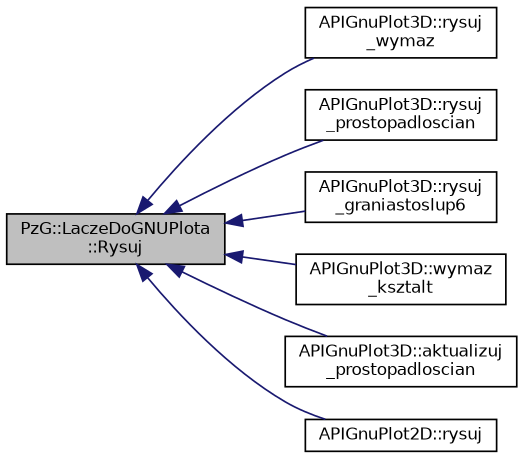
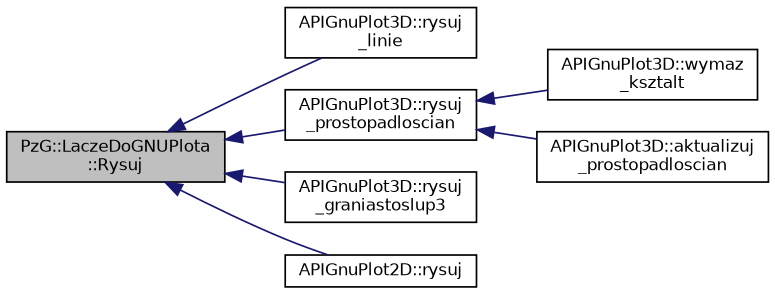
node "APIGnuPlot3D::rysuj _wymaz": label "APIGnuPlot3D::rysuj _wymaz" -> "APIGnuPlot3D::rysuj _linie"
node "APIGnuPlot3D::rysuj _graniastoslup6": label "APIGnuPlot3D::rysuj _graniastoslup6" -> "APIGnuPlot3D::rysuj _graniastoslup3"
edge "APIGnuPlot3D::wymaz _ksztalt" -> "PzG::LaczeDoGNUPlota ::Rysuj": now "APIGnuPlot3D::wymaz _ksztalt" -> "APIGnuPlot3D::rysuj _prostopadloscian"
edge "APIGnuPlot3D::aktualizuj _prostopadloscian" -> "PzG::LaczeDoGNUPlota ::Rysuj": now "APIGnuPlot3D::aktualizuj _prostopadloscian" -> "APIGnuPlot3D::rysuj _prostopadloscian"
